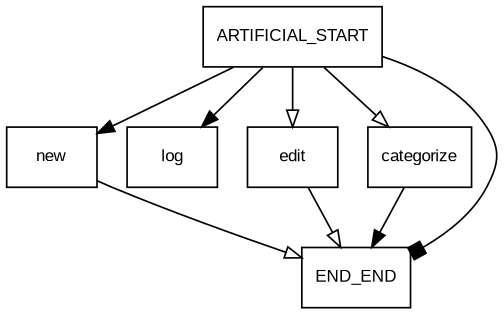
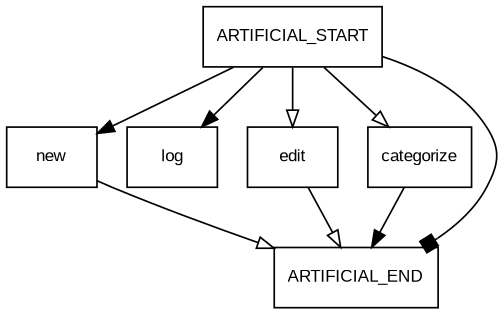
node "END_END": label "END_END" -> "ARTIFICIAL_END"
